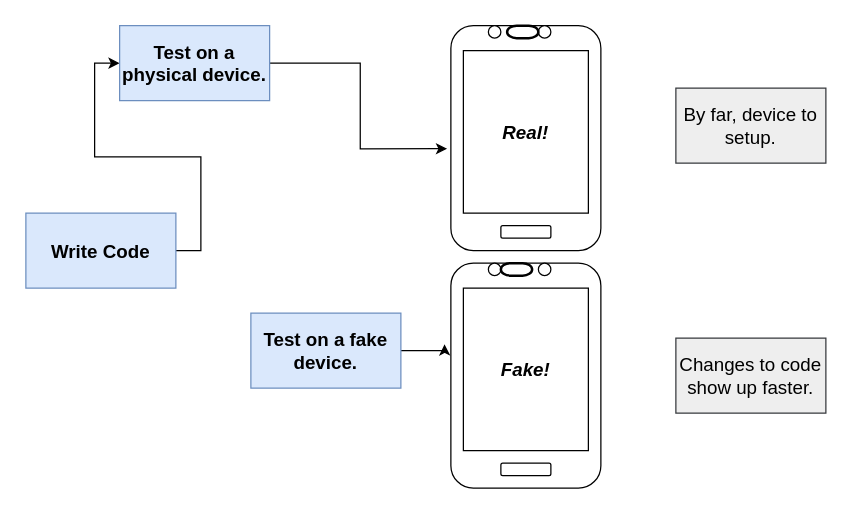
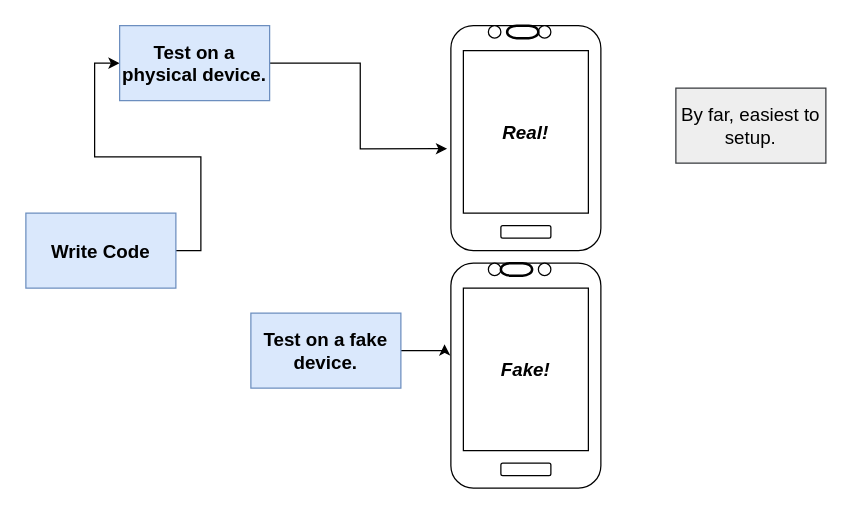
node "By far, device to setup.": label "By far, device to setup." -> "By far, easiest to setup."
node "Changes to code show up faster.": removed
